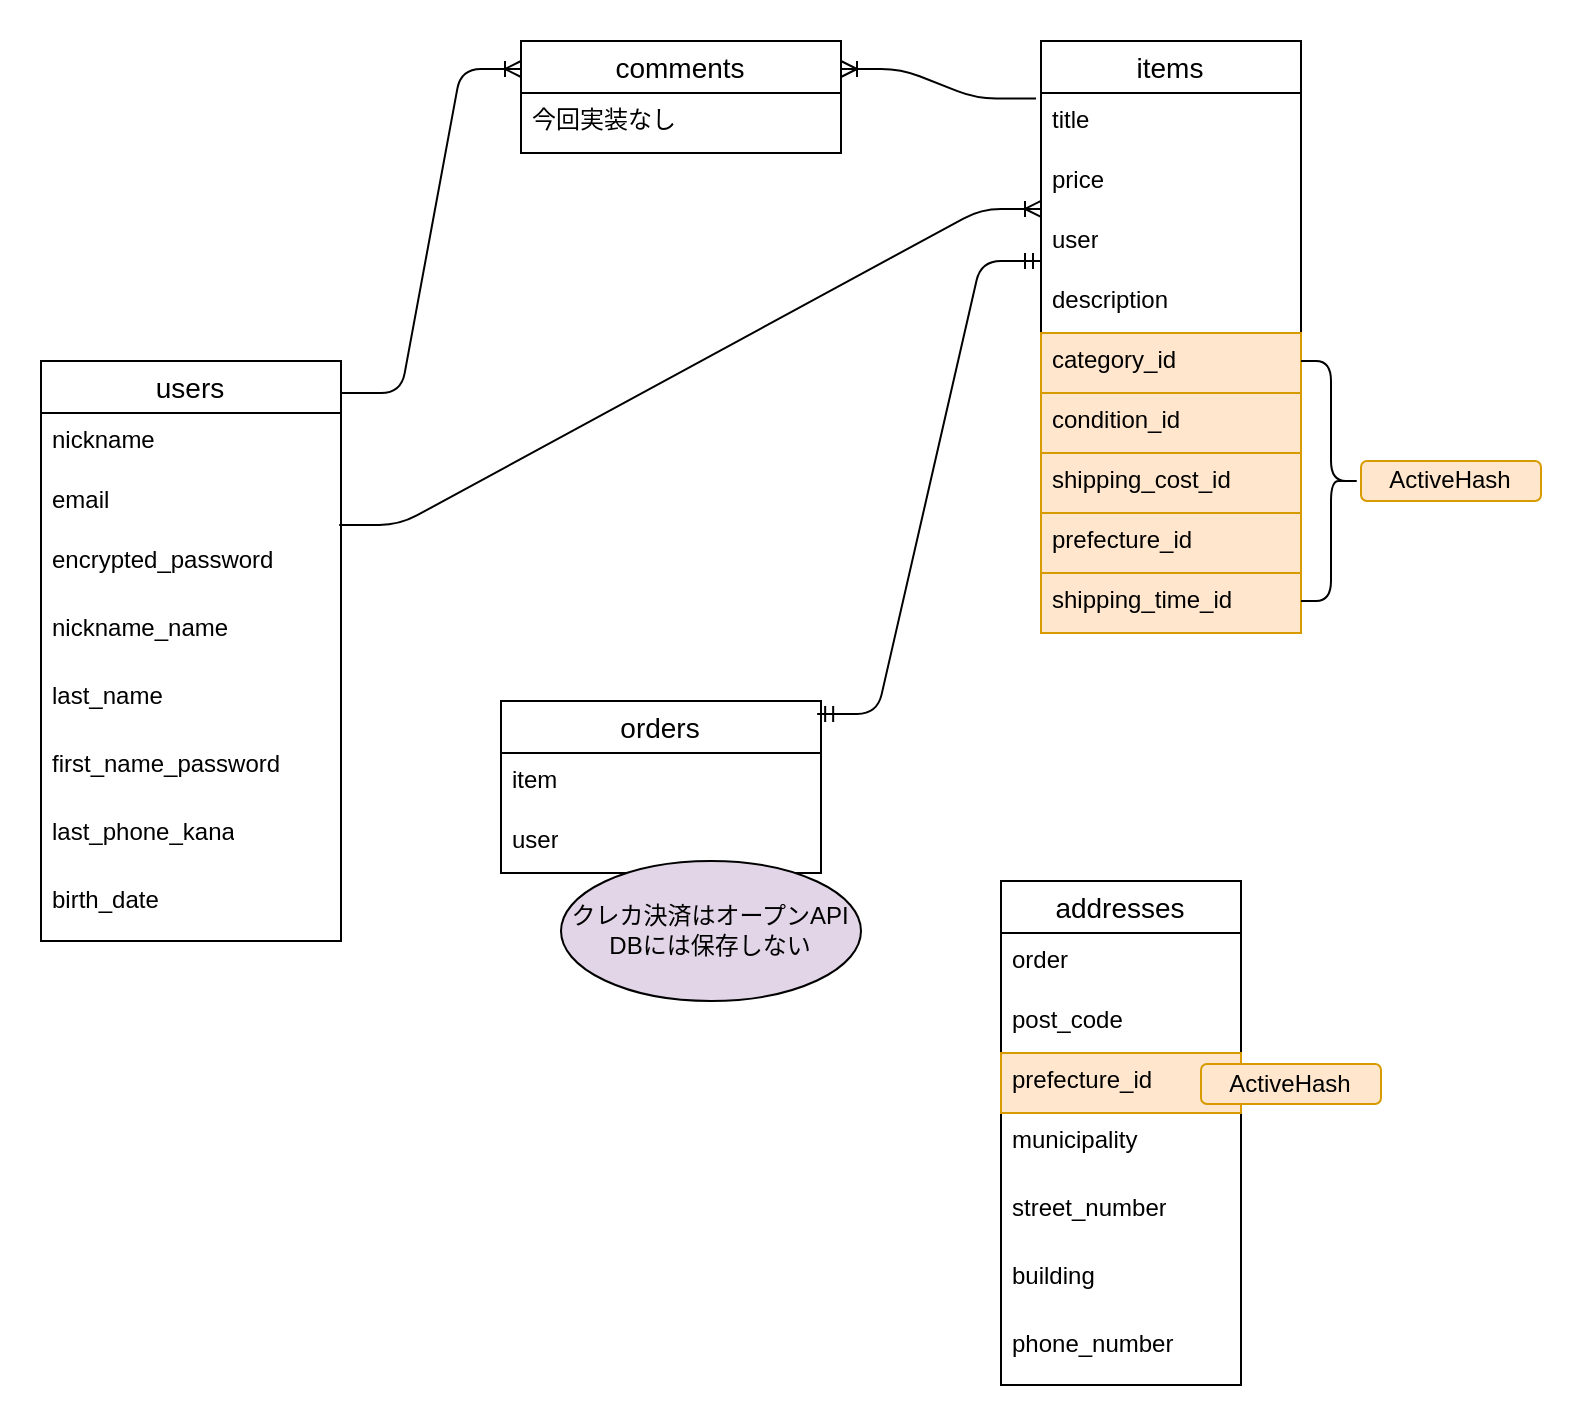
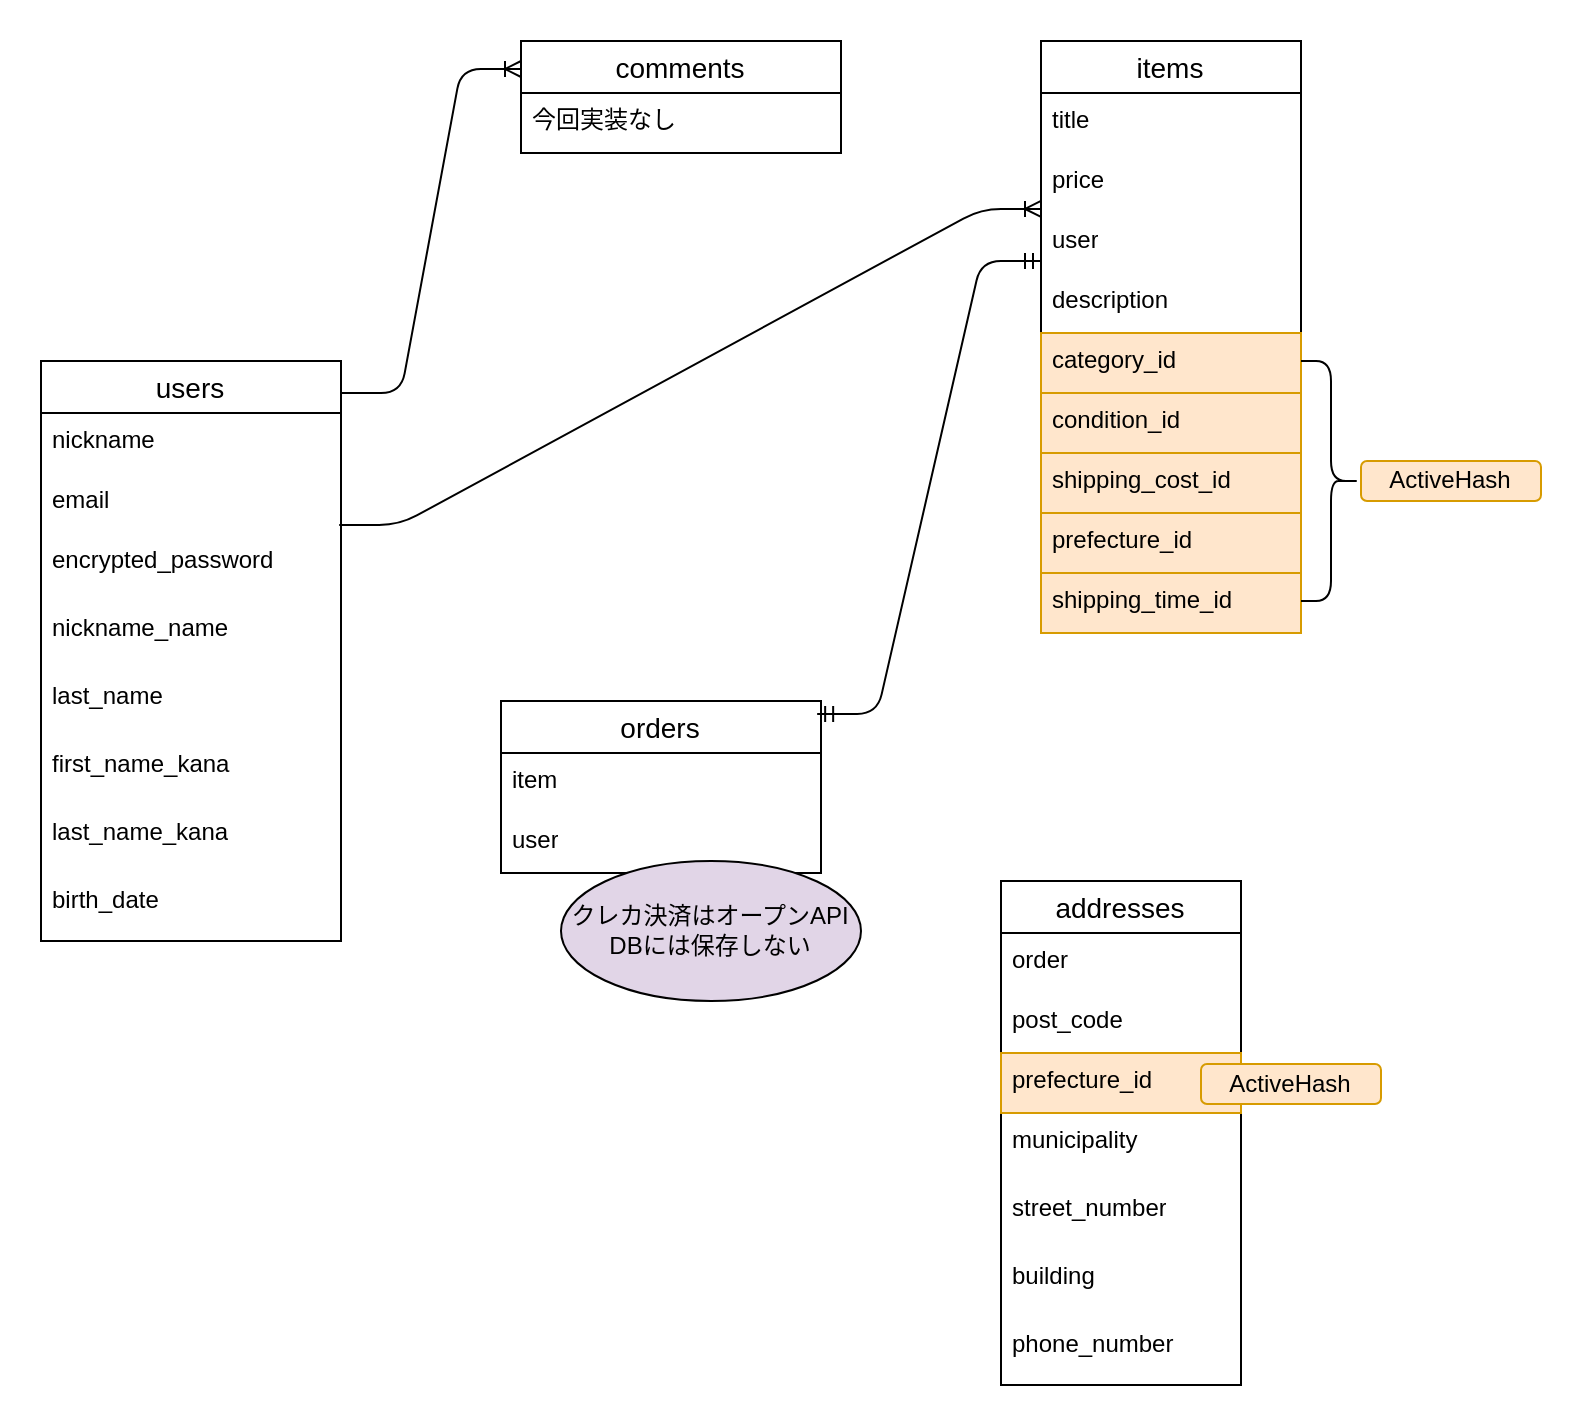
edge "items" -> "comments": removed
node "first_name_password": label "first_name_password" -> "first_name_kana"
node "last_phone_kana": label "last_phone_kana" -> "last_name_kana"
